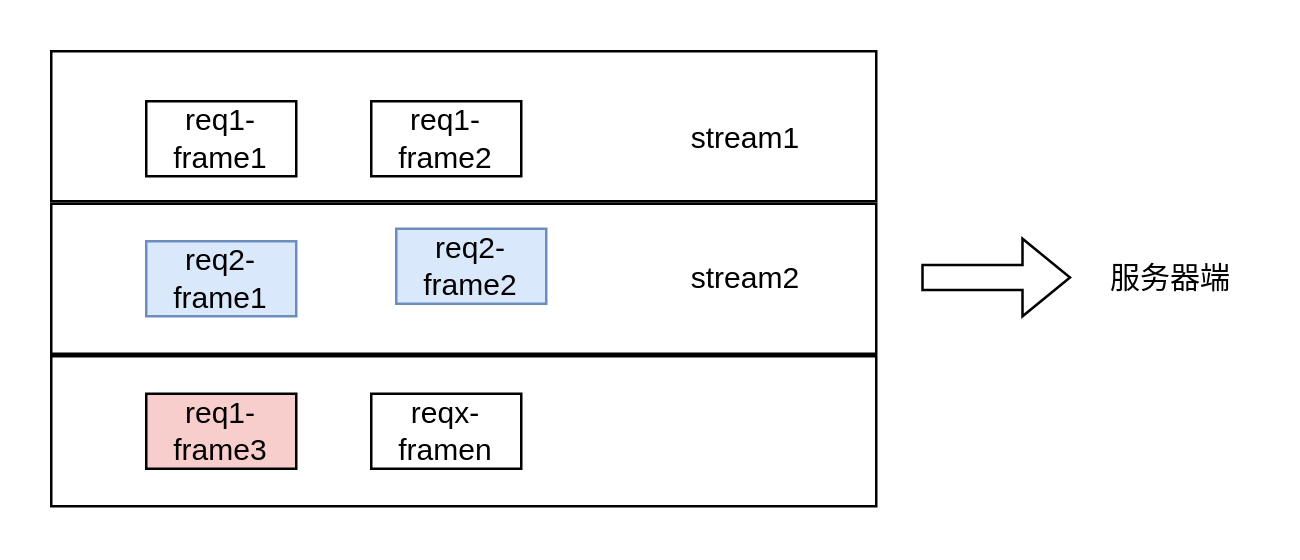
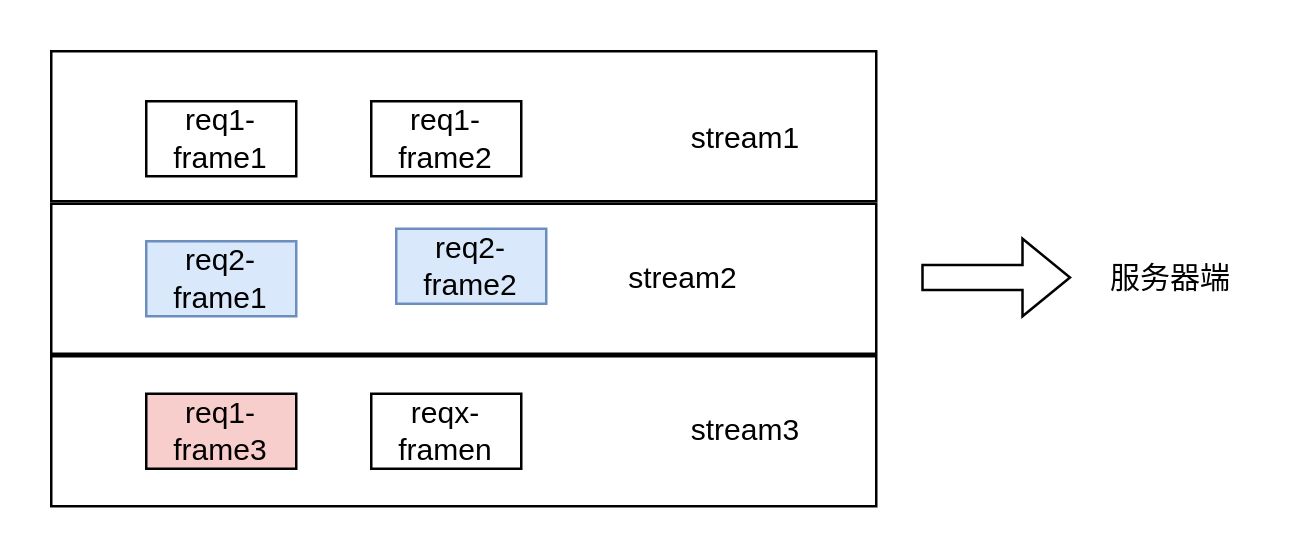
node "stream2": moved (746, 279) -> (684, 279)
node "stream3": added
